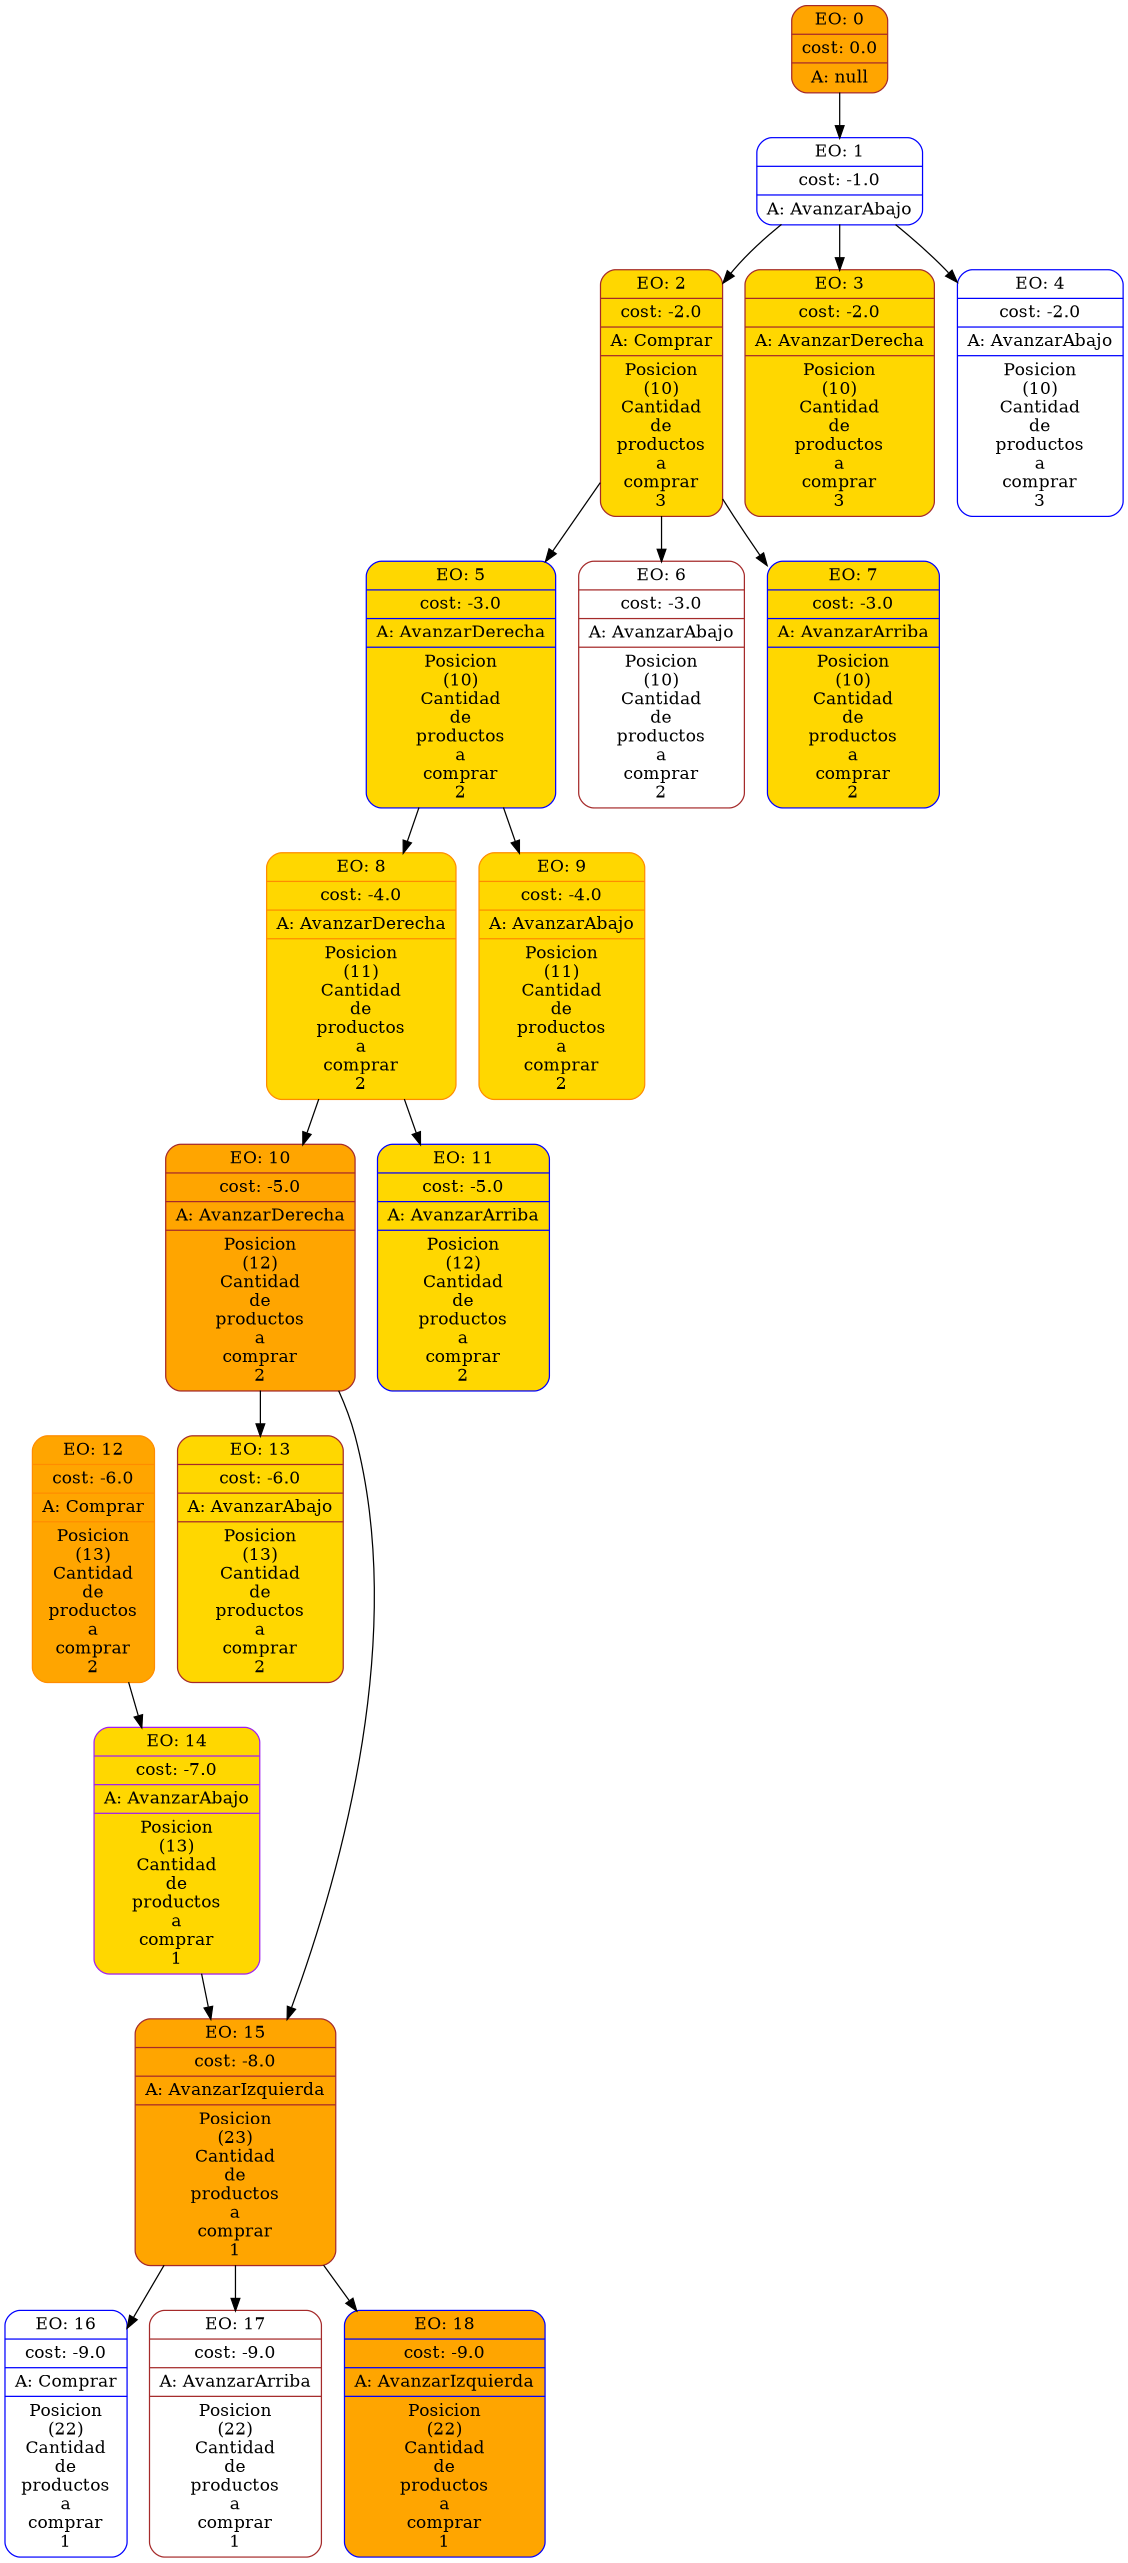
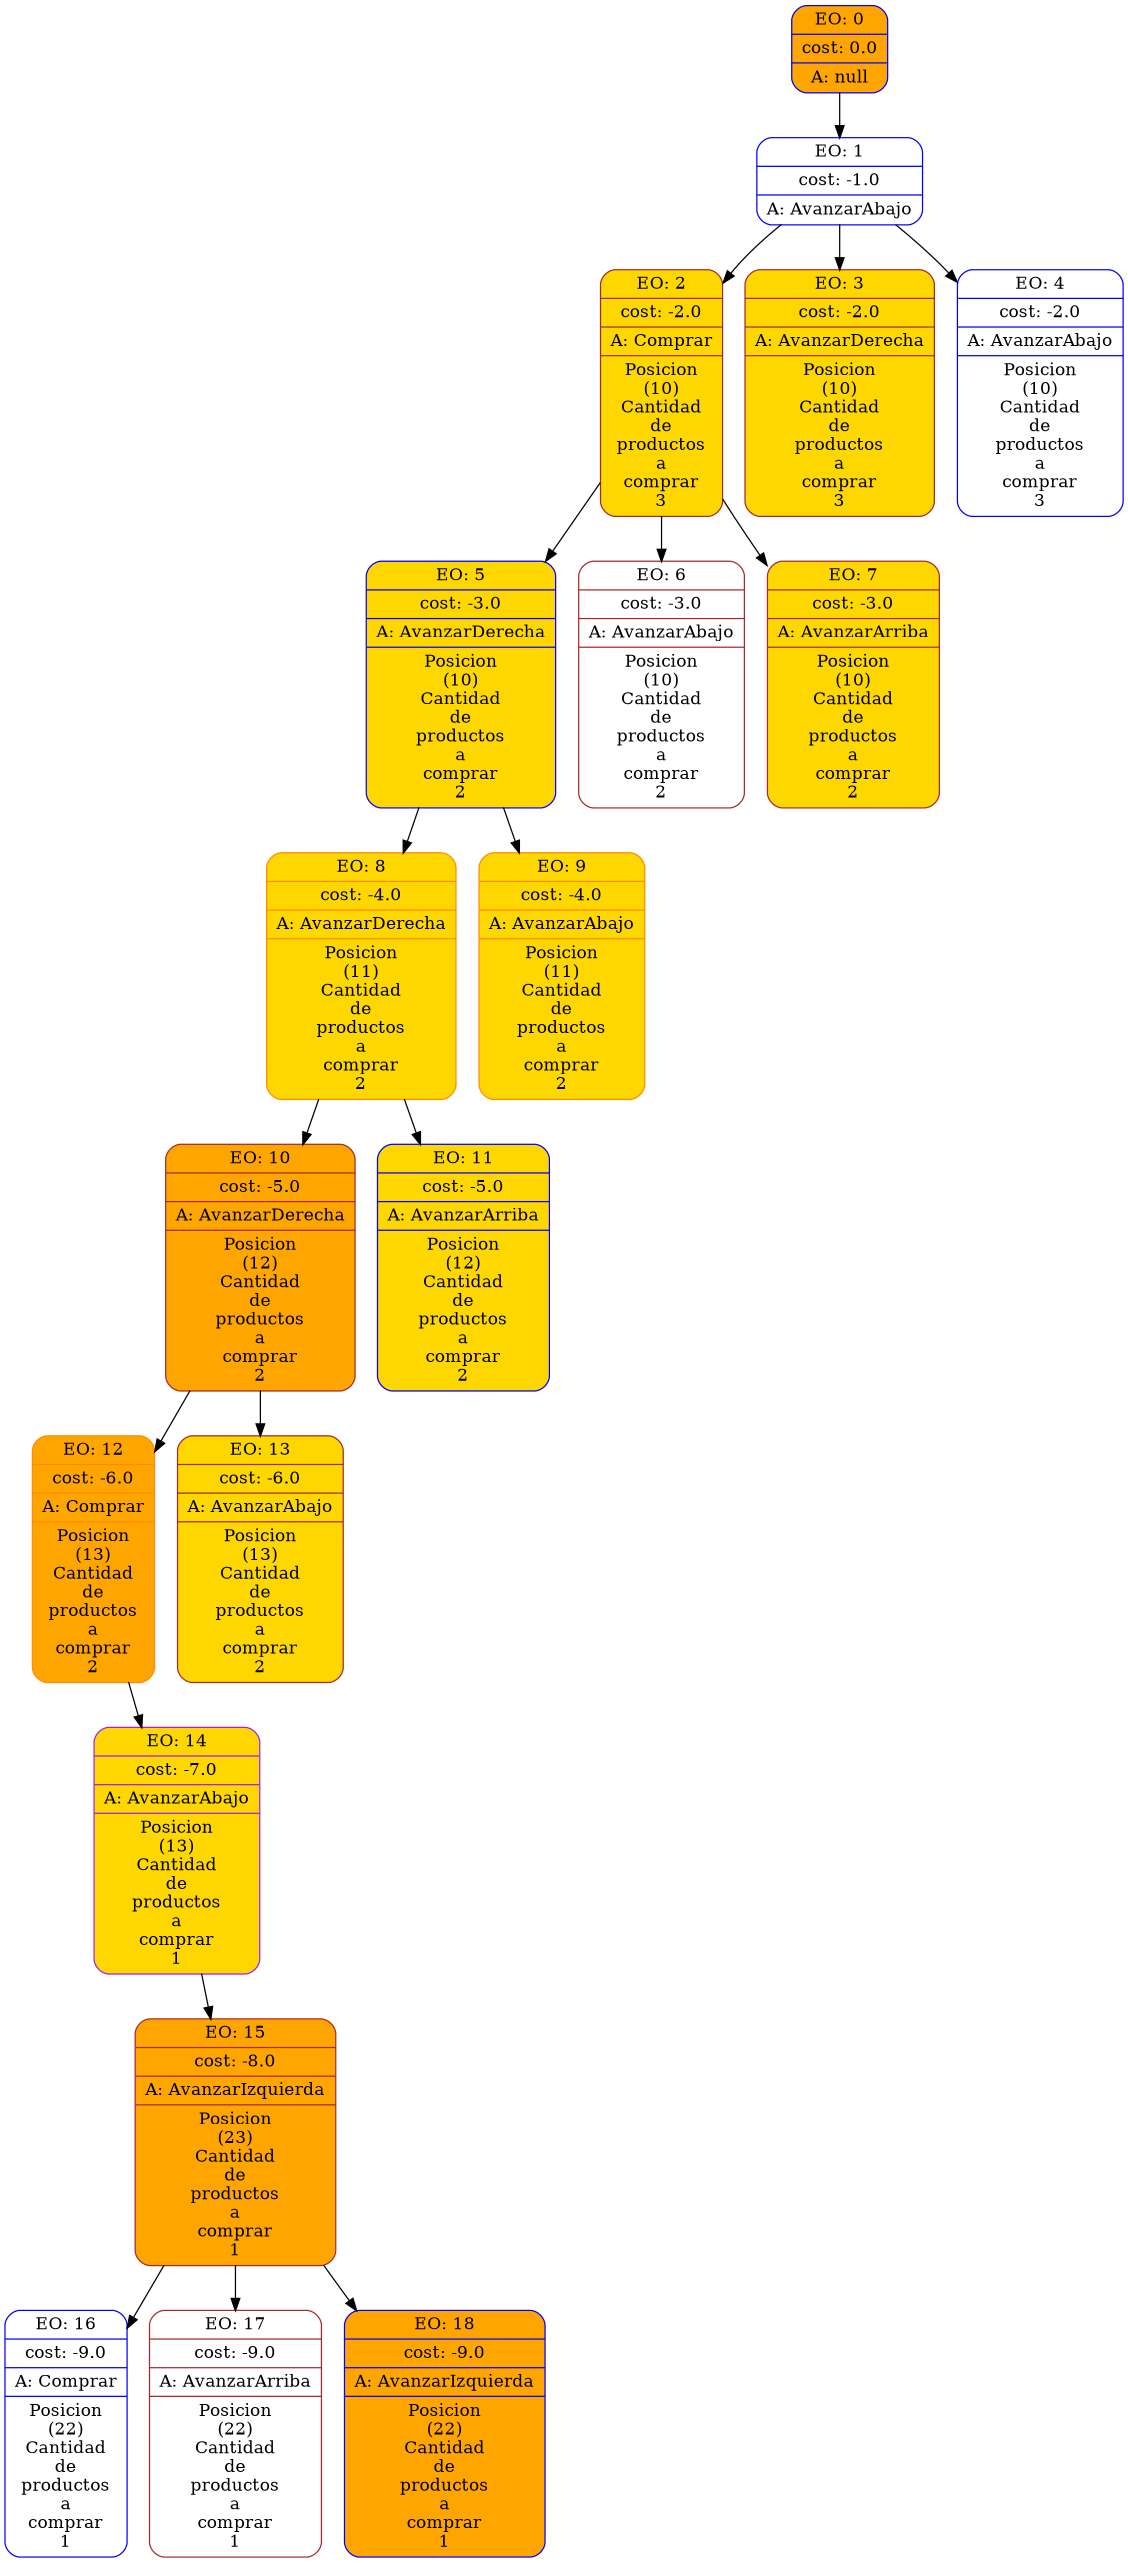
node "EO: 0": color brown -> blue
node "EO: 7": color blue -> brown
edge "EO: 10" -> "EO: 15": now "EO: 10" -> "EO: 12"
